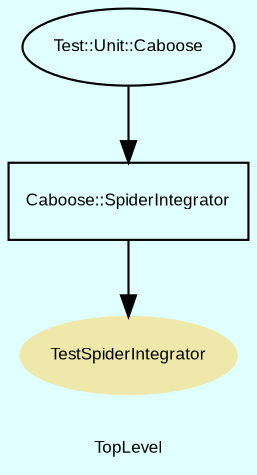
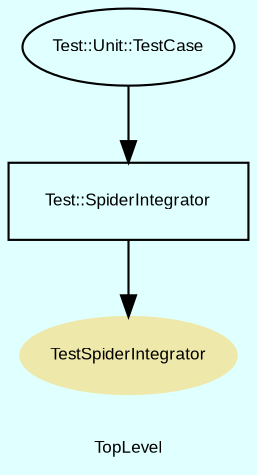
node "Test::Unit::Caboose": label "Test::Unit::Caboose" -> "Test::Unit::TestCase"
node "Caboose::SpiderIntegrator": label "Caboose::SpiderIntegrator" -> "Test::SpiderIntegrator"
